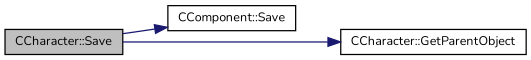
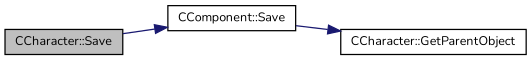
edge "CCharacter::Save" -> "CCharacter::GetParentObject": now "CComponent::Save" -> "CCharacter::GetParentObject"
